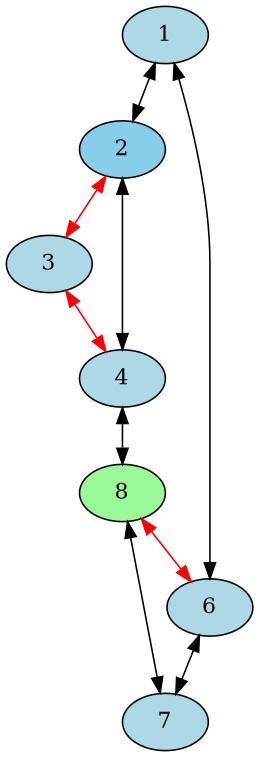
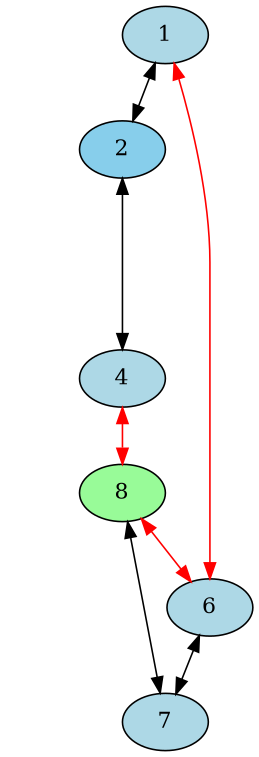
node "3": removed
edge "1" -- "6": color black -> red
edge "4" -- "8": color black -> red
